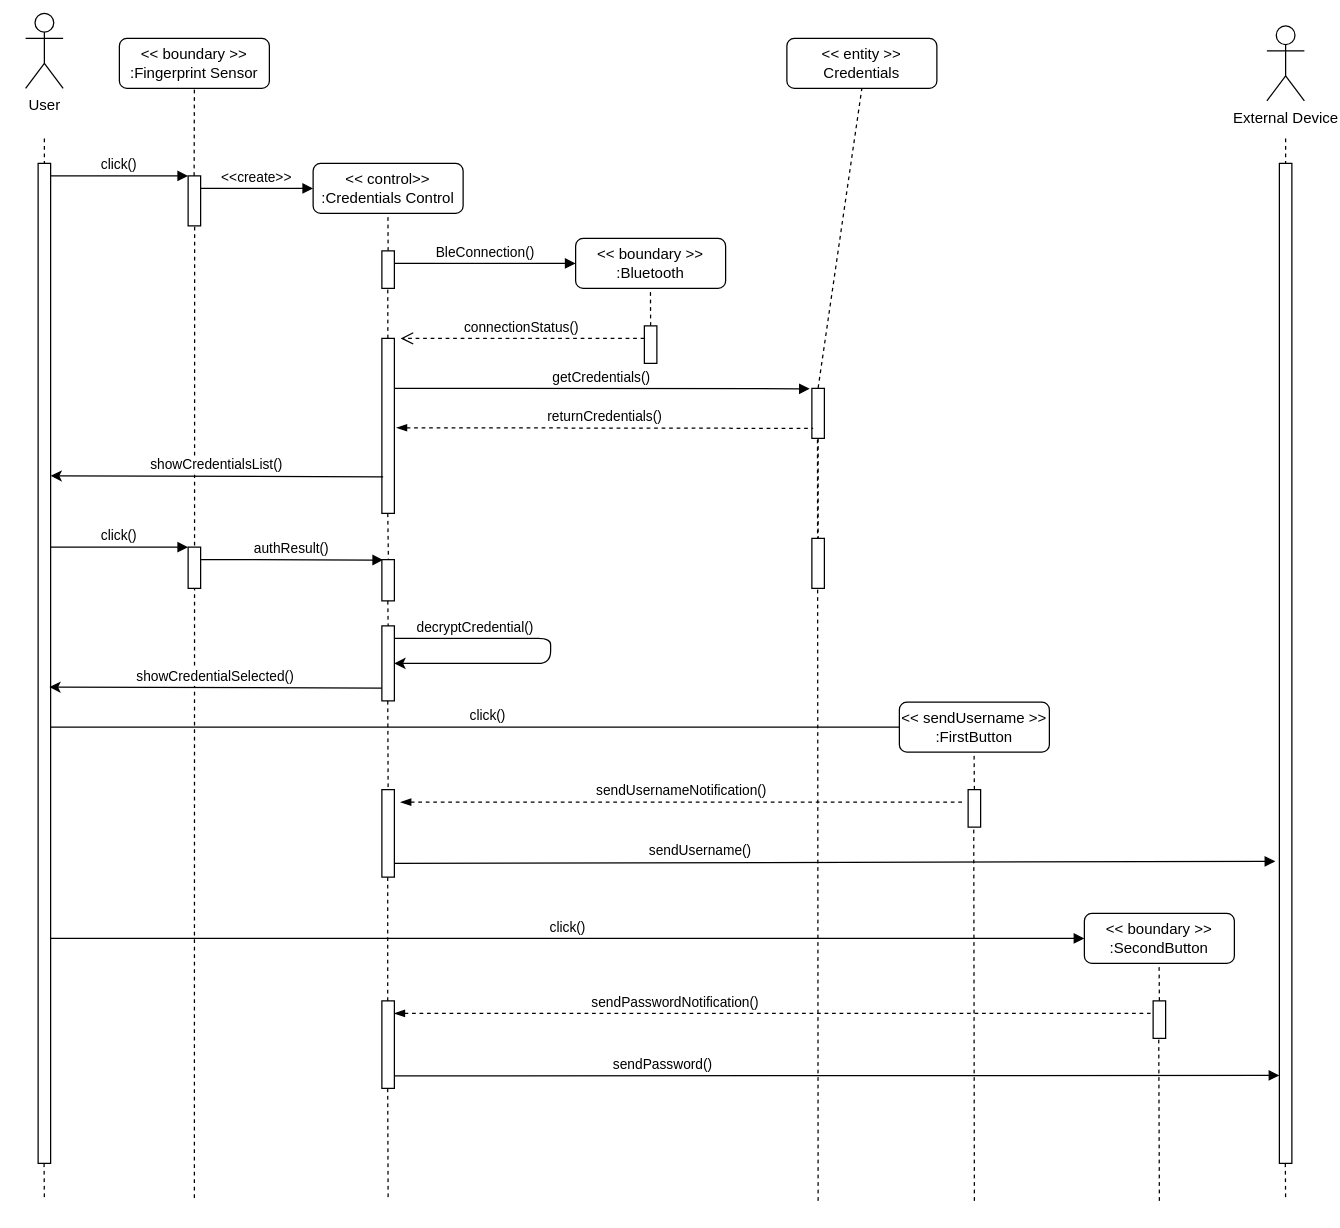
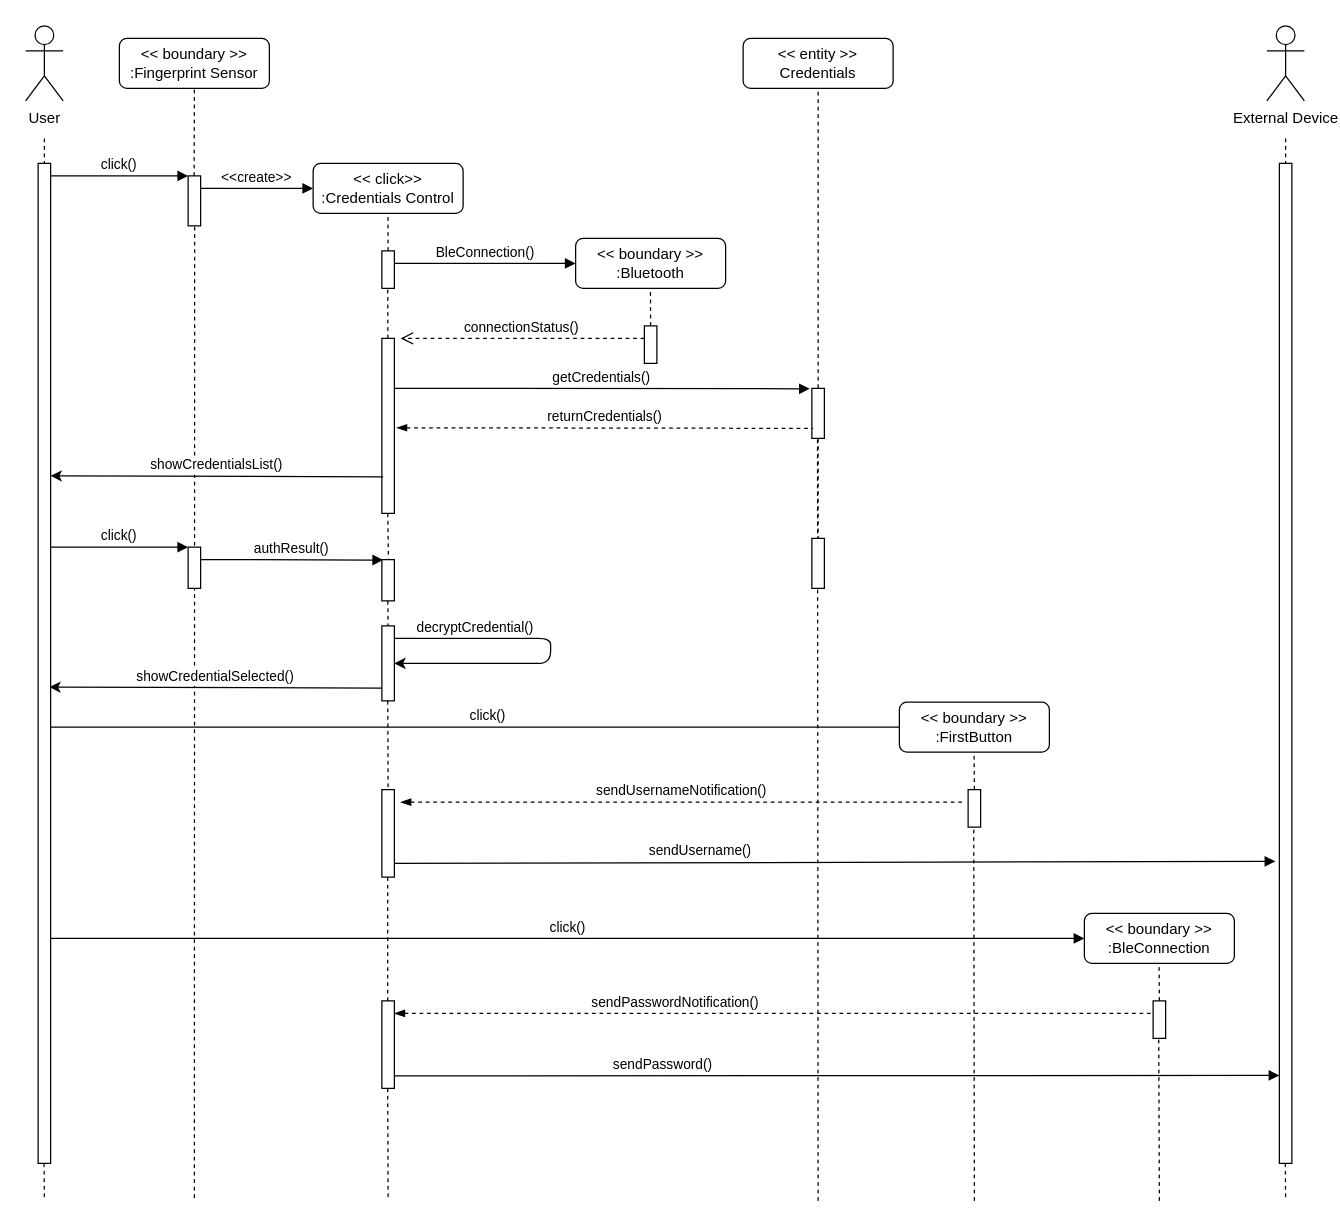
node "User": moved (44, 51) -> (44, 63)
node "<< entity >> Credentials": moved (862, 63) -> (818, 63)
node "<< control>> :Credentials Control": label "<< control>> :Credentials Control" -> "<< click>> :Credentials Control"
node "<< sendUsername >> :FirstButton": label "<< sendUsername >> :FirstButton" -> "<< boundary >> :FirstButton"
node "<< boundary >> :SecondButton": label "<< boundary >> :SecondButton" -> "<< boundary >> :BleConnection"
